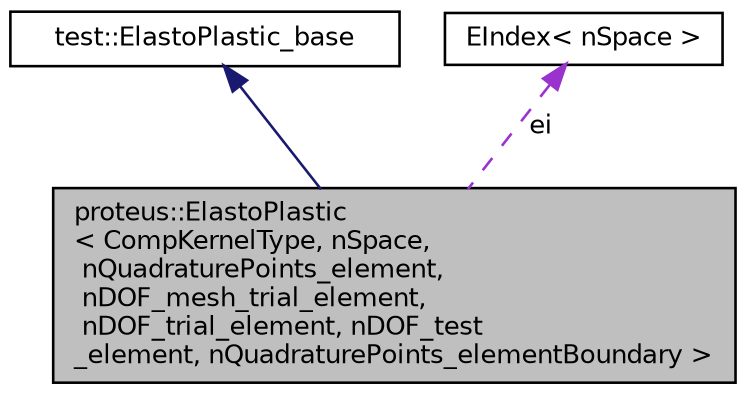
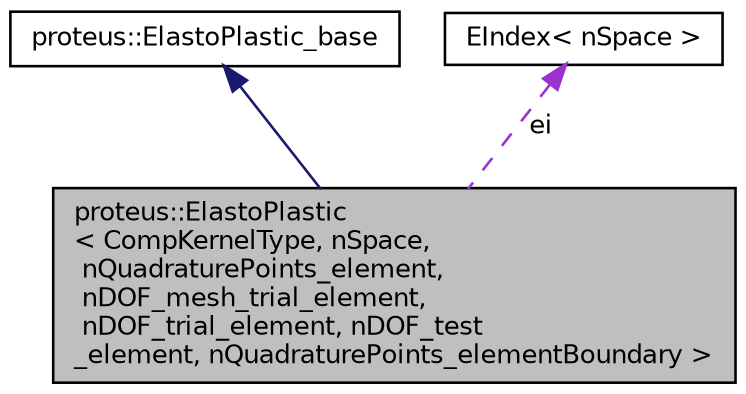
node "test::ElastoPlastic_base": label "test::ElastoPlastic_base" -> "proteus::ElastoPlastic_base"
